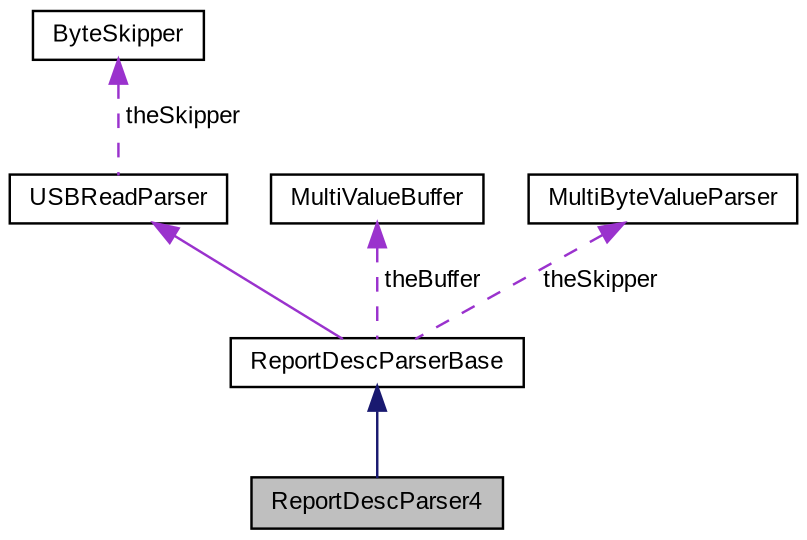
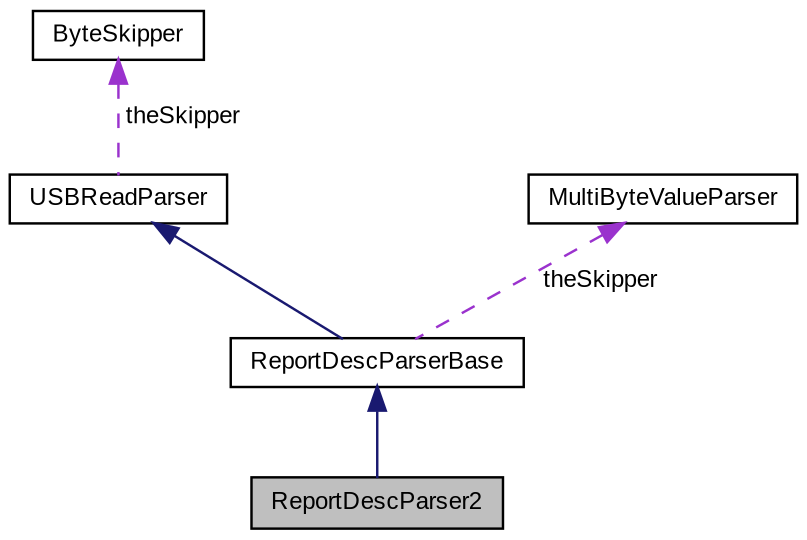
node "MultiValueBuffer": removed
edge "ReportDescParserBase" -> "USBReadParser": color darkorchid3 -> midnightblue
node "ReportDescParser4": label "ReportDescParser4" -> "ReportDescParser2"
